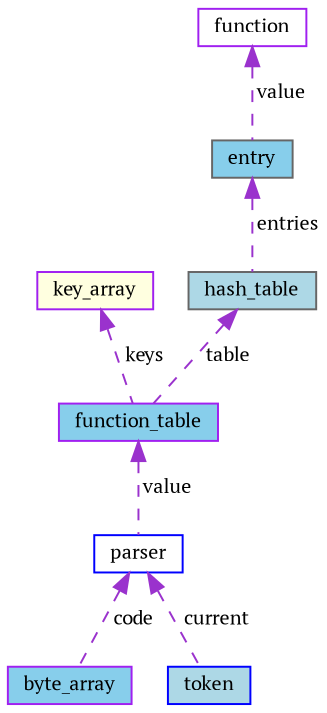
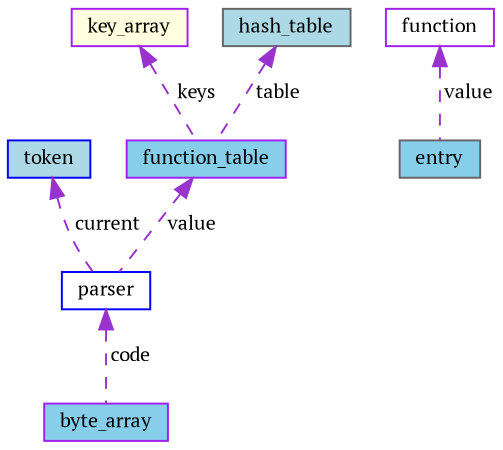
edge "hash_table" -> "entry": removed, label "entries"
edge "token" -> "parser": reversed
